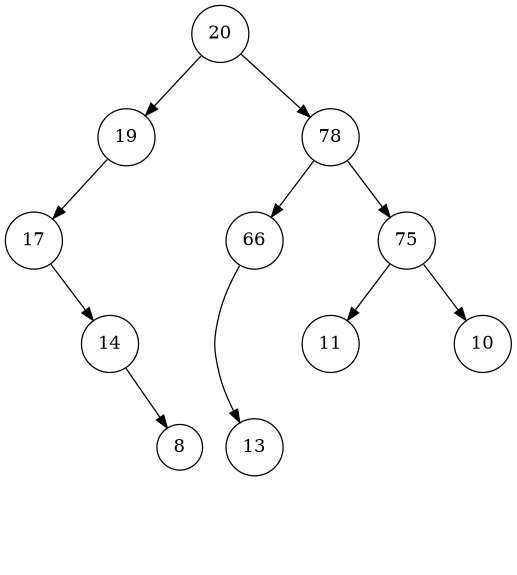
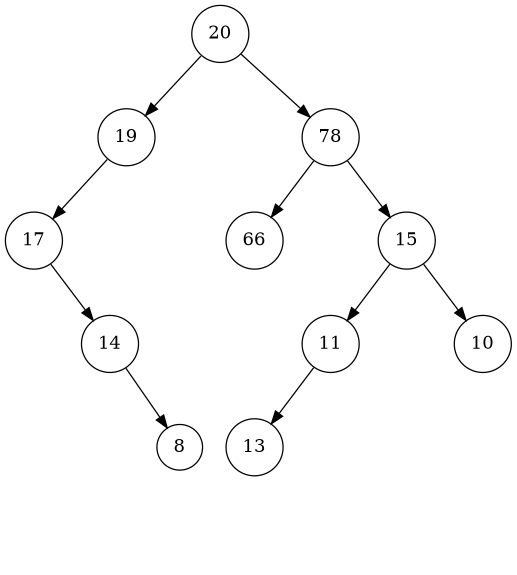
node "75": label "75" -> "15"
edge "66" -> "13": now "11" -> "13"
